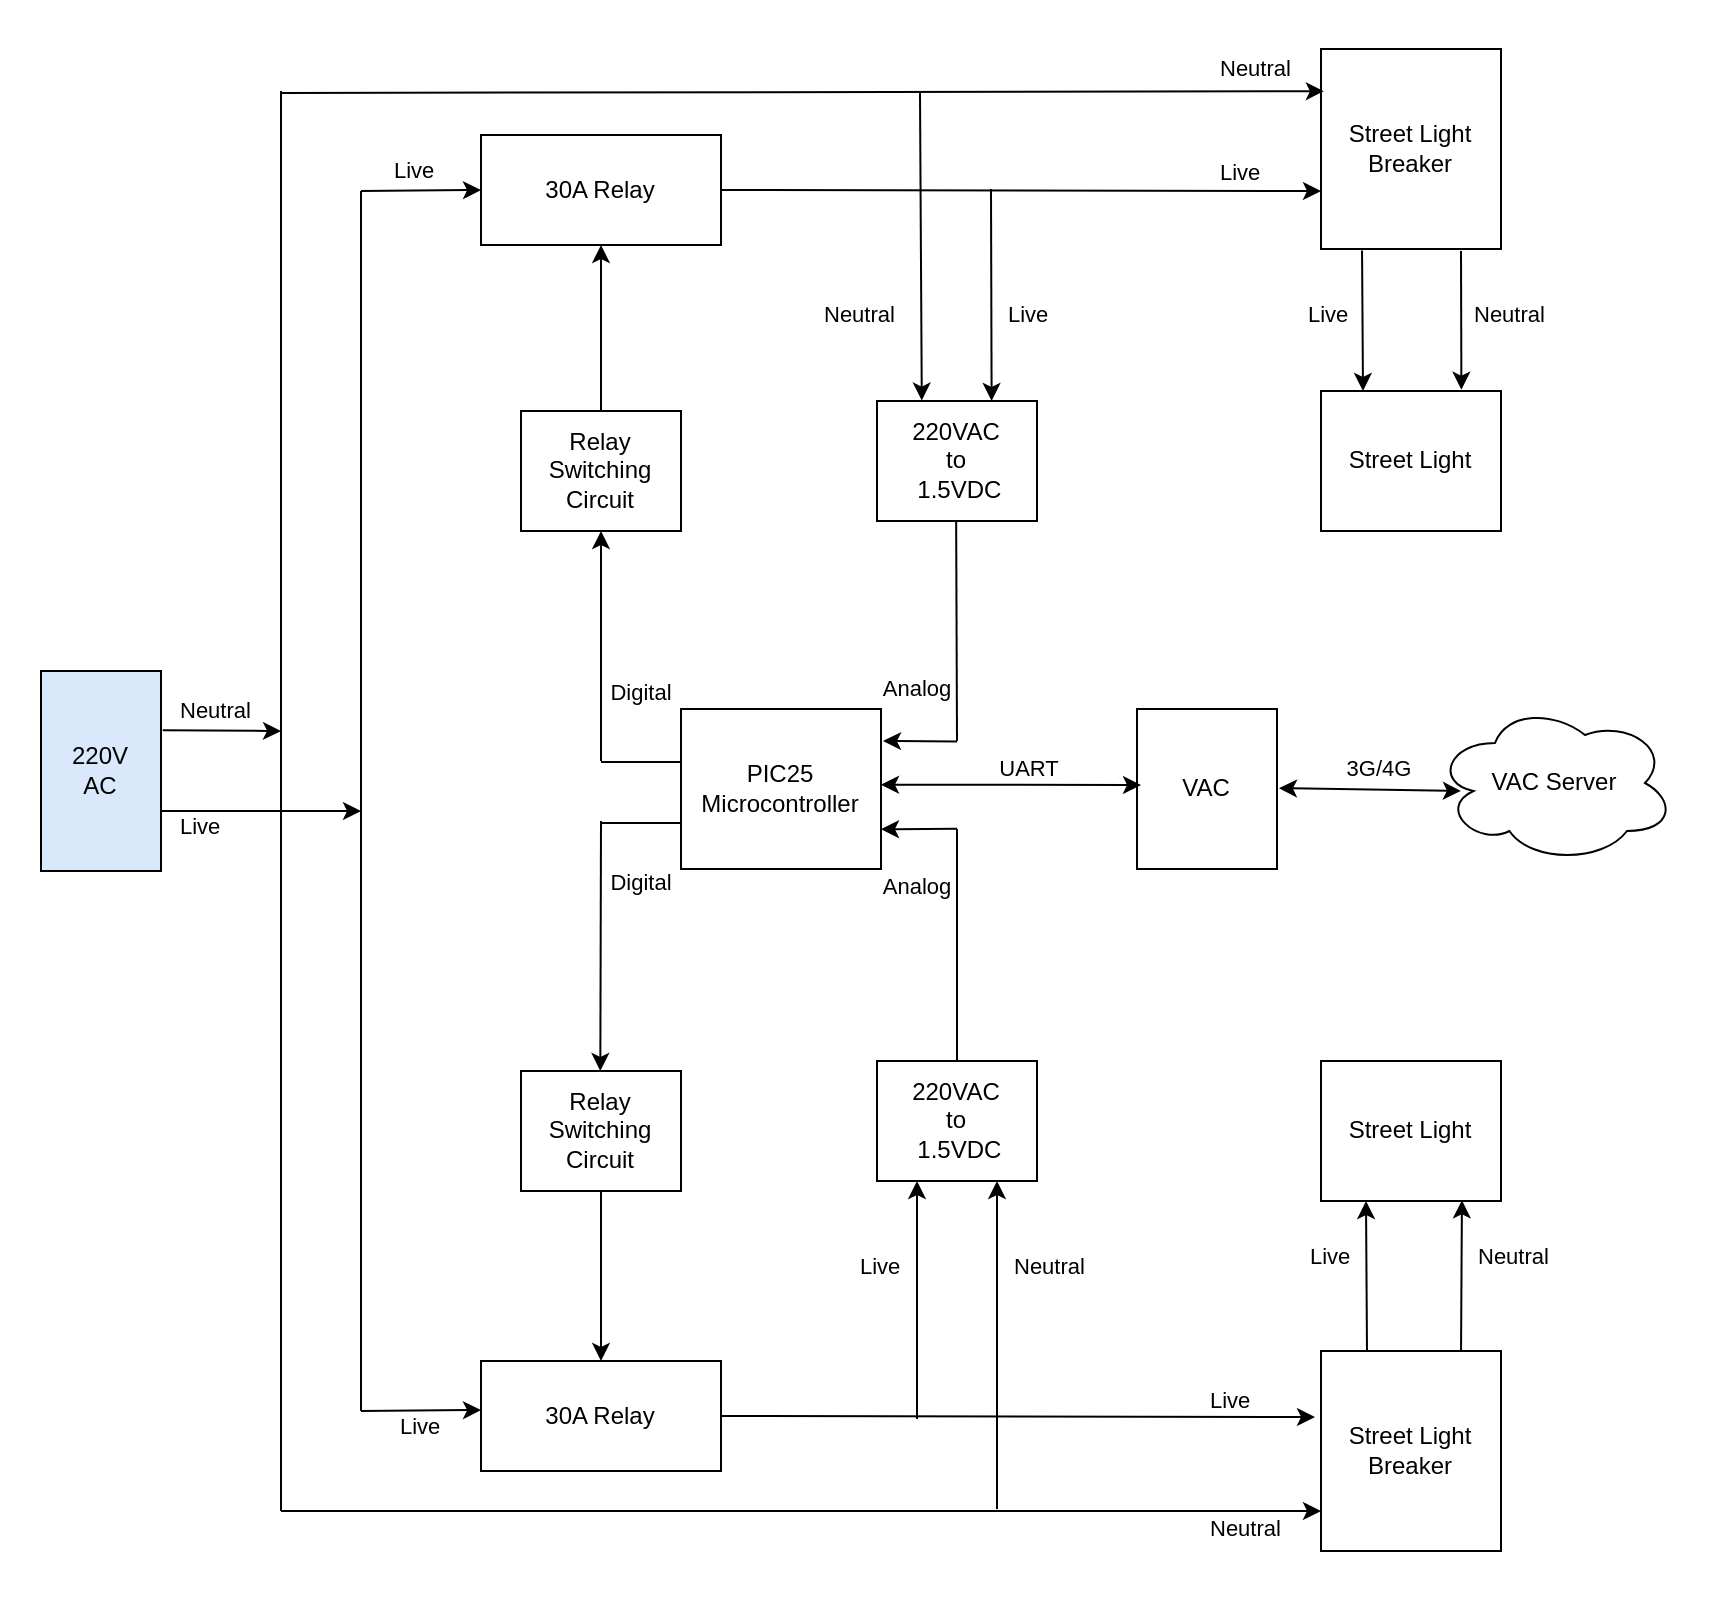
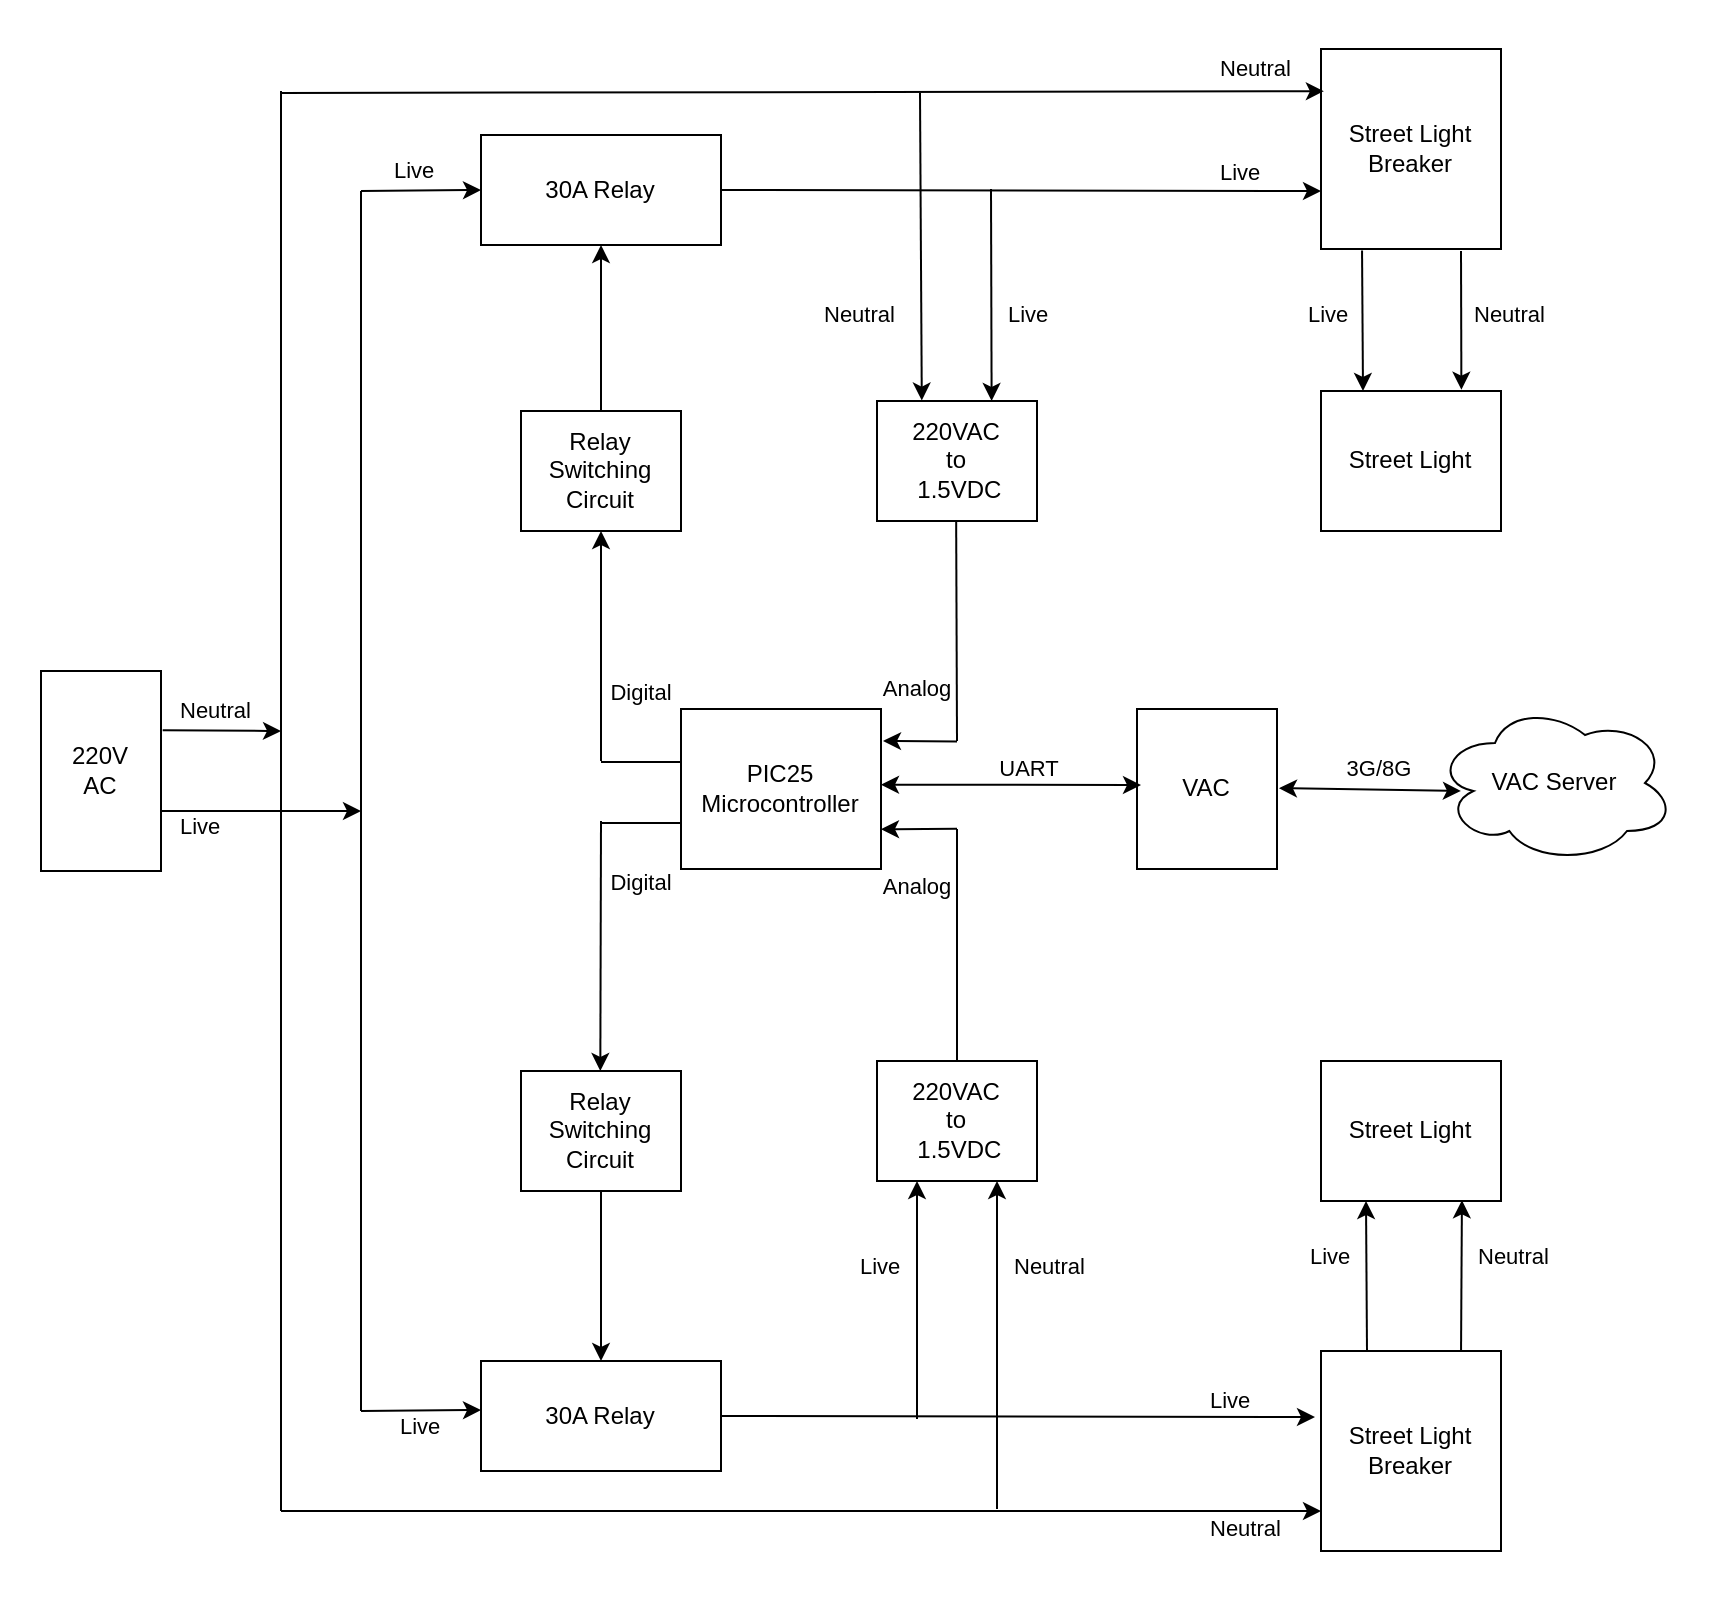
node "3G/4G": label "3G/4G" -> "3G/8G"
node "220V AC": fillcolor #dae8fc -> #ffffff
